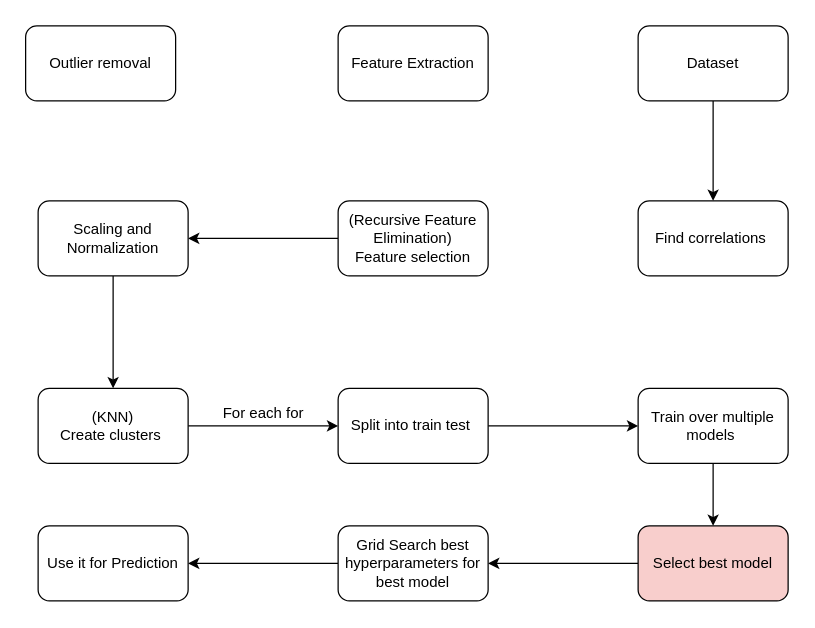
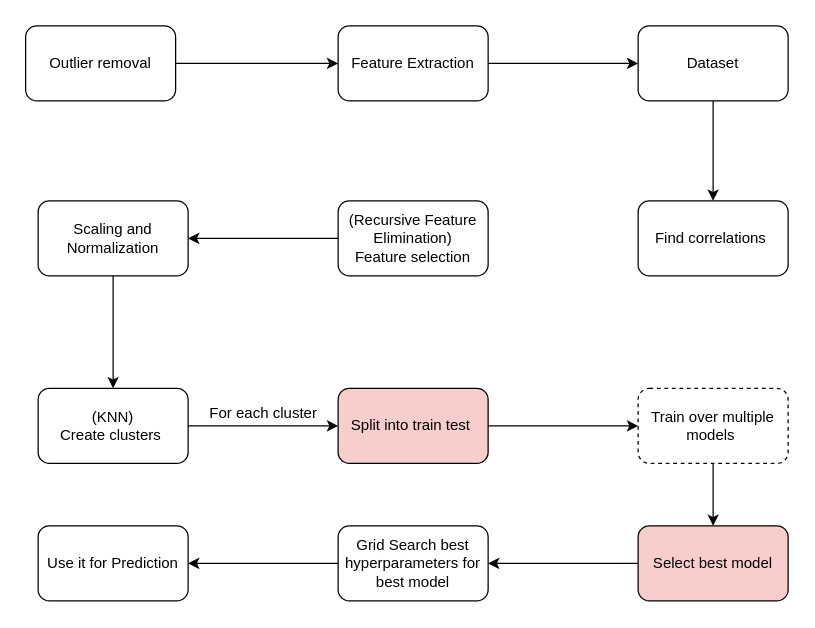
edge "Outlier removal" -> "Feature Extraction": added
edge "Feature Extraction" -> "Dataset": added
node "For each for": label "For each for" -> "For each cluster"
node "Split into train test": fillcolor #ffffff -> #f8cecc
node "Train over multiple models": style solid -> dashed
